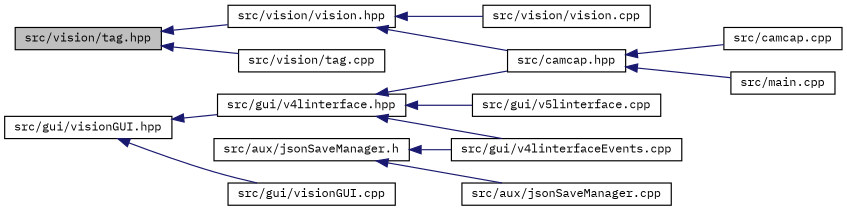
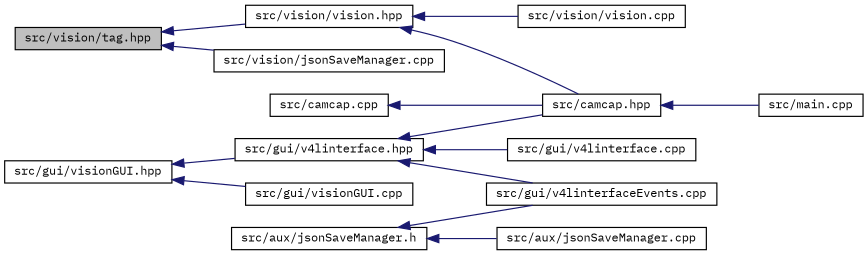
edge "src/camcap.cpp" -> "src/camcap.hpp": reversed
node "src/vision/tag.cpp": label "src/vision/tag.cpp" -> "src/vision/jsonSaveManager.cpp"
node "src/gui/v5linterface.cpp": label "src/gui/v5linterface.cpp" -> "src/gui/v4linterface.cpp"
